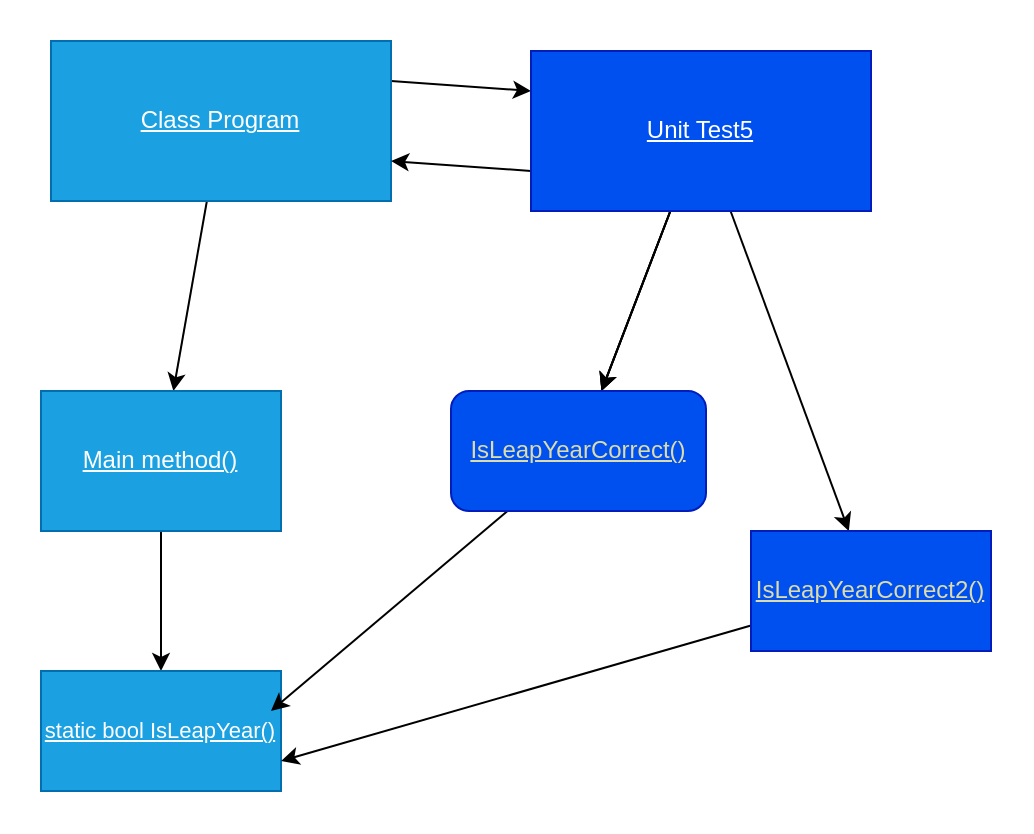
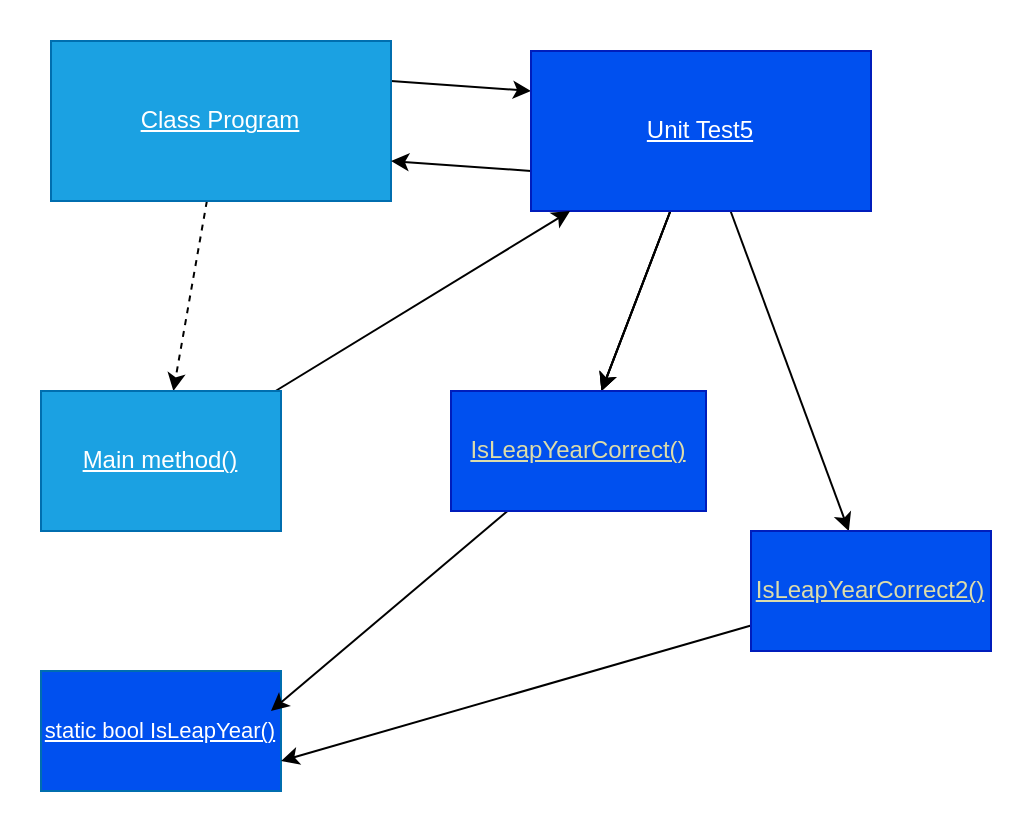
edge "Class Program" -> "Main method()": style solid -> dashed
node "IsLeapYearCorrect()": shape rounded rectangle -> rectangle
edge "Main method()" -> "static bool IsLeapYear()": now "Main method()" -> "Unit Test5"
node "static bool IsLeapYear()": fillcolor #1ba1e2 -> #0050ef
